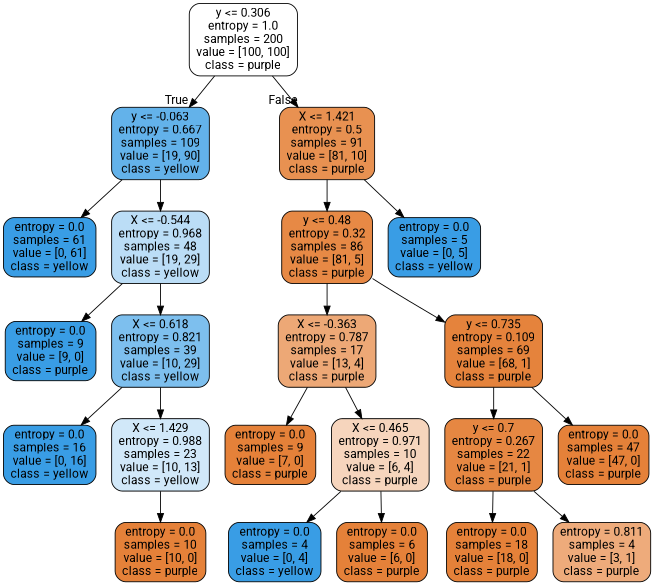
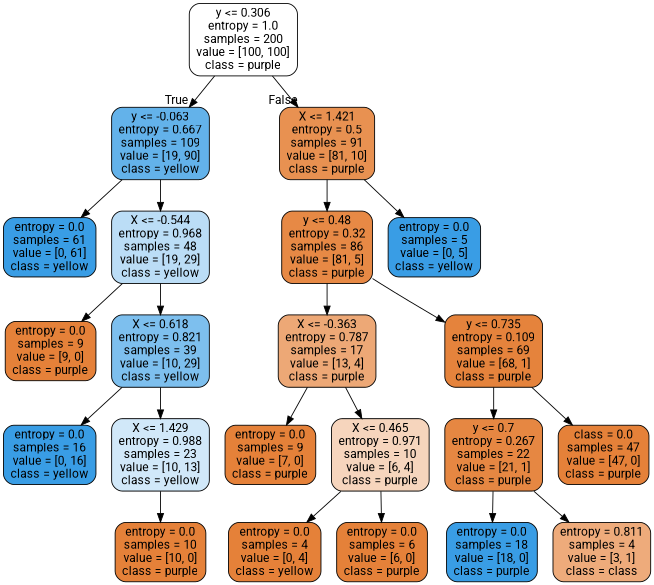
node "entropy = 0.0 samples = 9 value = [9, 0] class = purple": fillcolor #399de5 -> #e58139
node "entropy = 0.0 samples = 47 value = [47, 0] class = purple": label "entropy = 0.0 samples = 47 value = [47, 0] class = purple" -> "class = 0.0 samples = 47 value = [47, 0] class = purple"
node "entropy = 0.0 samples = 4 value = [0, 4] class = yellow": fillcolor #399de5 -> #e58139
node "entropy = 0.0 samples = 18 value = [18, 0] class = purple": fillcolor #e58139 -> #399de5
node "entropy = 0.811 samples = 4 value = [3, 1] class = purple": label "entropy = 0.811 samples = 4 value = [3, 1] class = purple" -> "entropy = 0.811 samples = 4 value = [3, 1] class = class"
